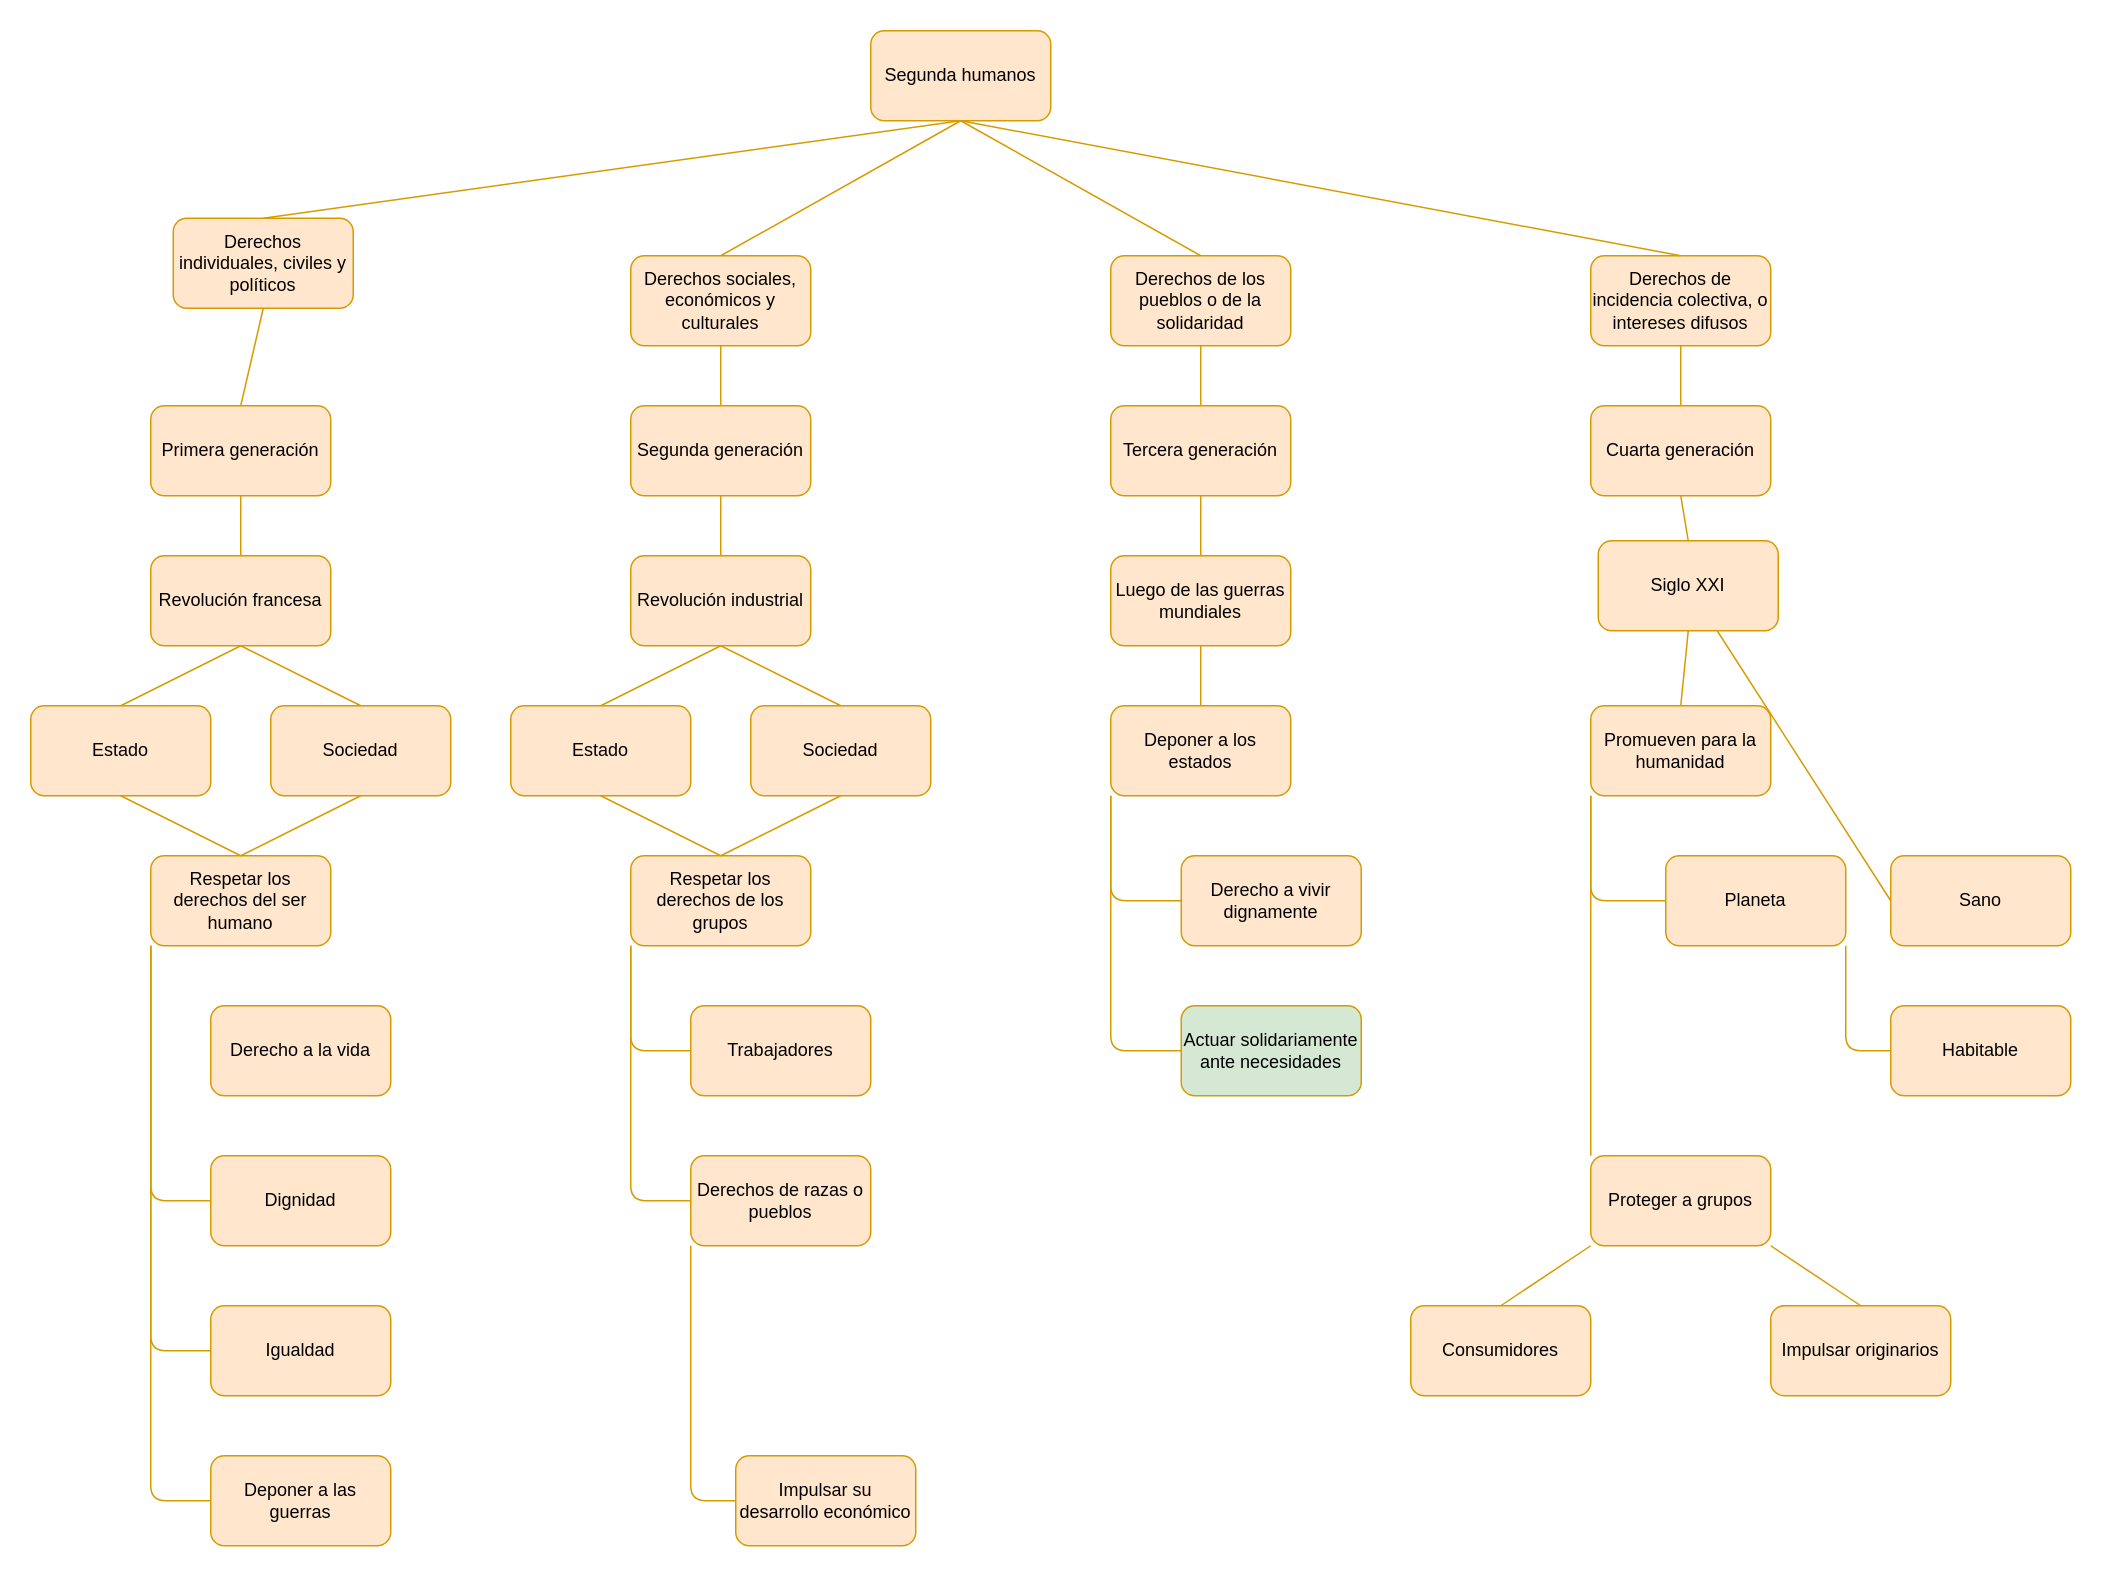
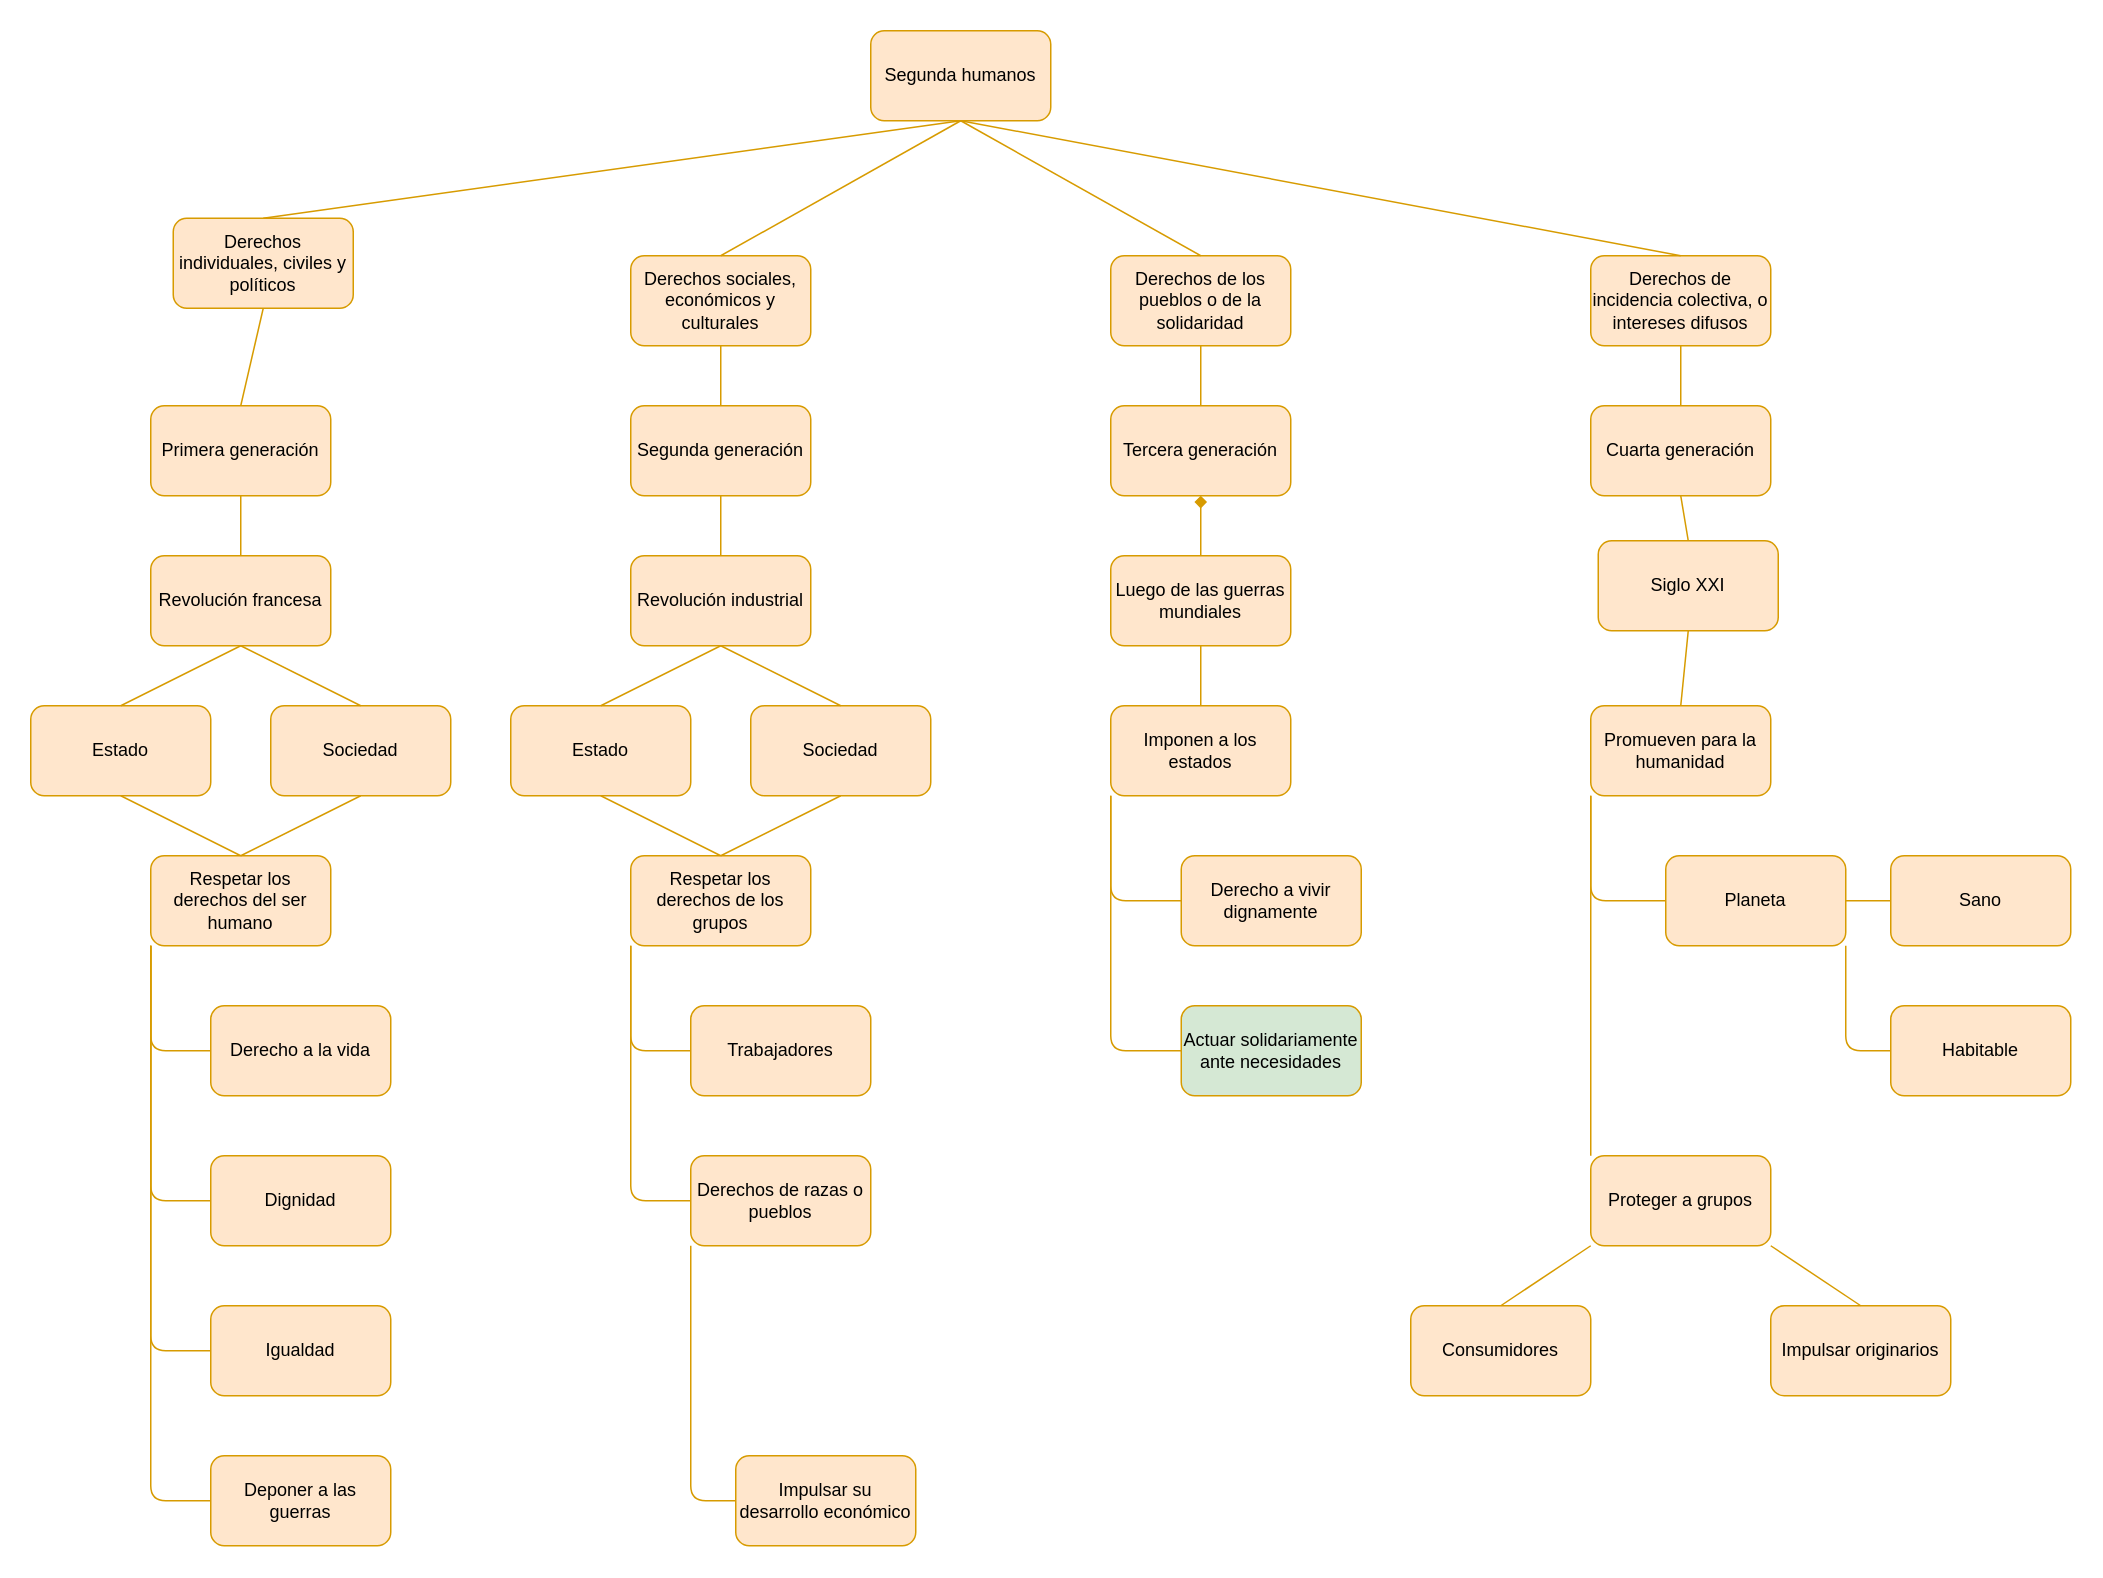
edge "Tercera generación" -- "Luego de las guerras mundiales": arrowhead none -> diamond
node "Deponer a los estados": label "Deponer a los estados" -> "Imponen a los estados"
edge "Siglo XXI" -- "Sano": now "Planeta" -- "Sano"
edge "Respetar los derechos del ser humano" -- "Derecho a la vida": added
